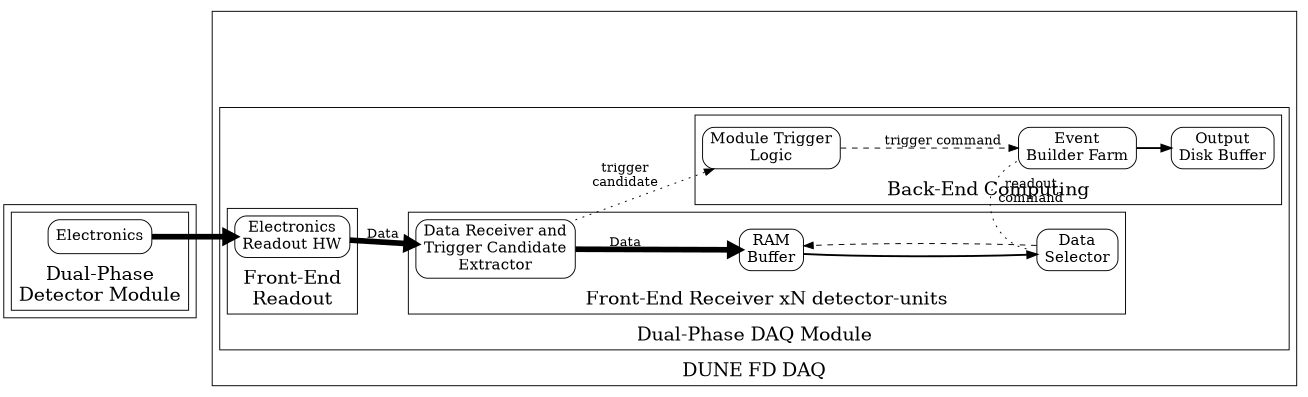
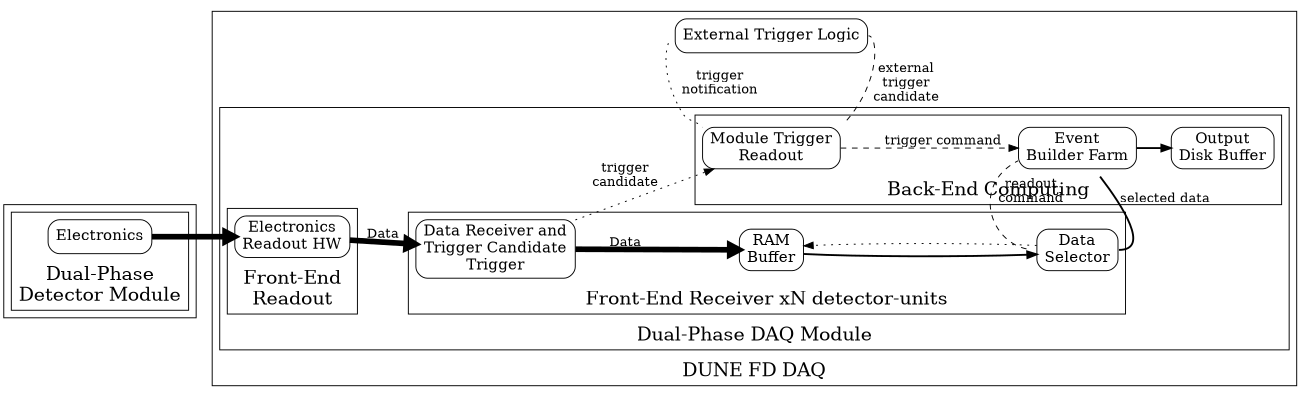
node "External Trigger Logic": added
node "Module Trigger Logic": label "Module Trigger Logic" -> "Module Trigger Readout"
edge "Event Builder Farm" -> "Data Selector": style dotted -> dashed
edge "Data Selector" -> "Event Builder Farm": added, label "selected data"
edge "Data Selector" -> "RAM Buffer": style dashed -> dotted
node "Data Receiver and Trigger Candidate Extractor": label "Data Receiver and Trigger Candidate Extractor" -> "Data Receiver and Trigger Candidate Trigger"
